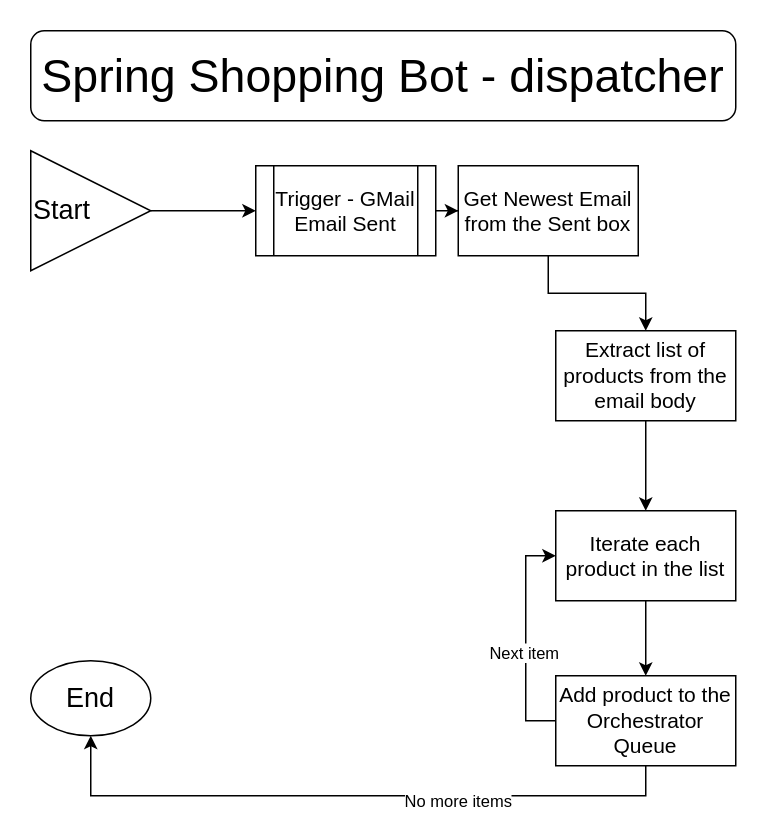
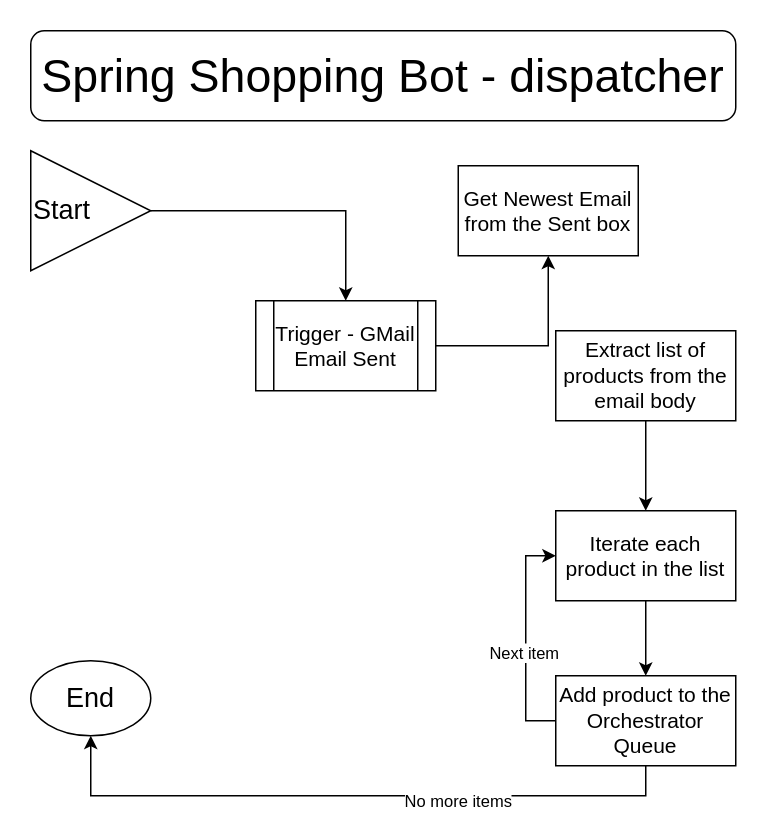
node "Trigger - GMail Email Sent": moved (346, 211) -> (346, 346)
edge "Get Newest Email from the Sent box" -> "Extract list of products from the email body": removed
